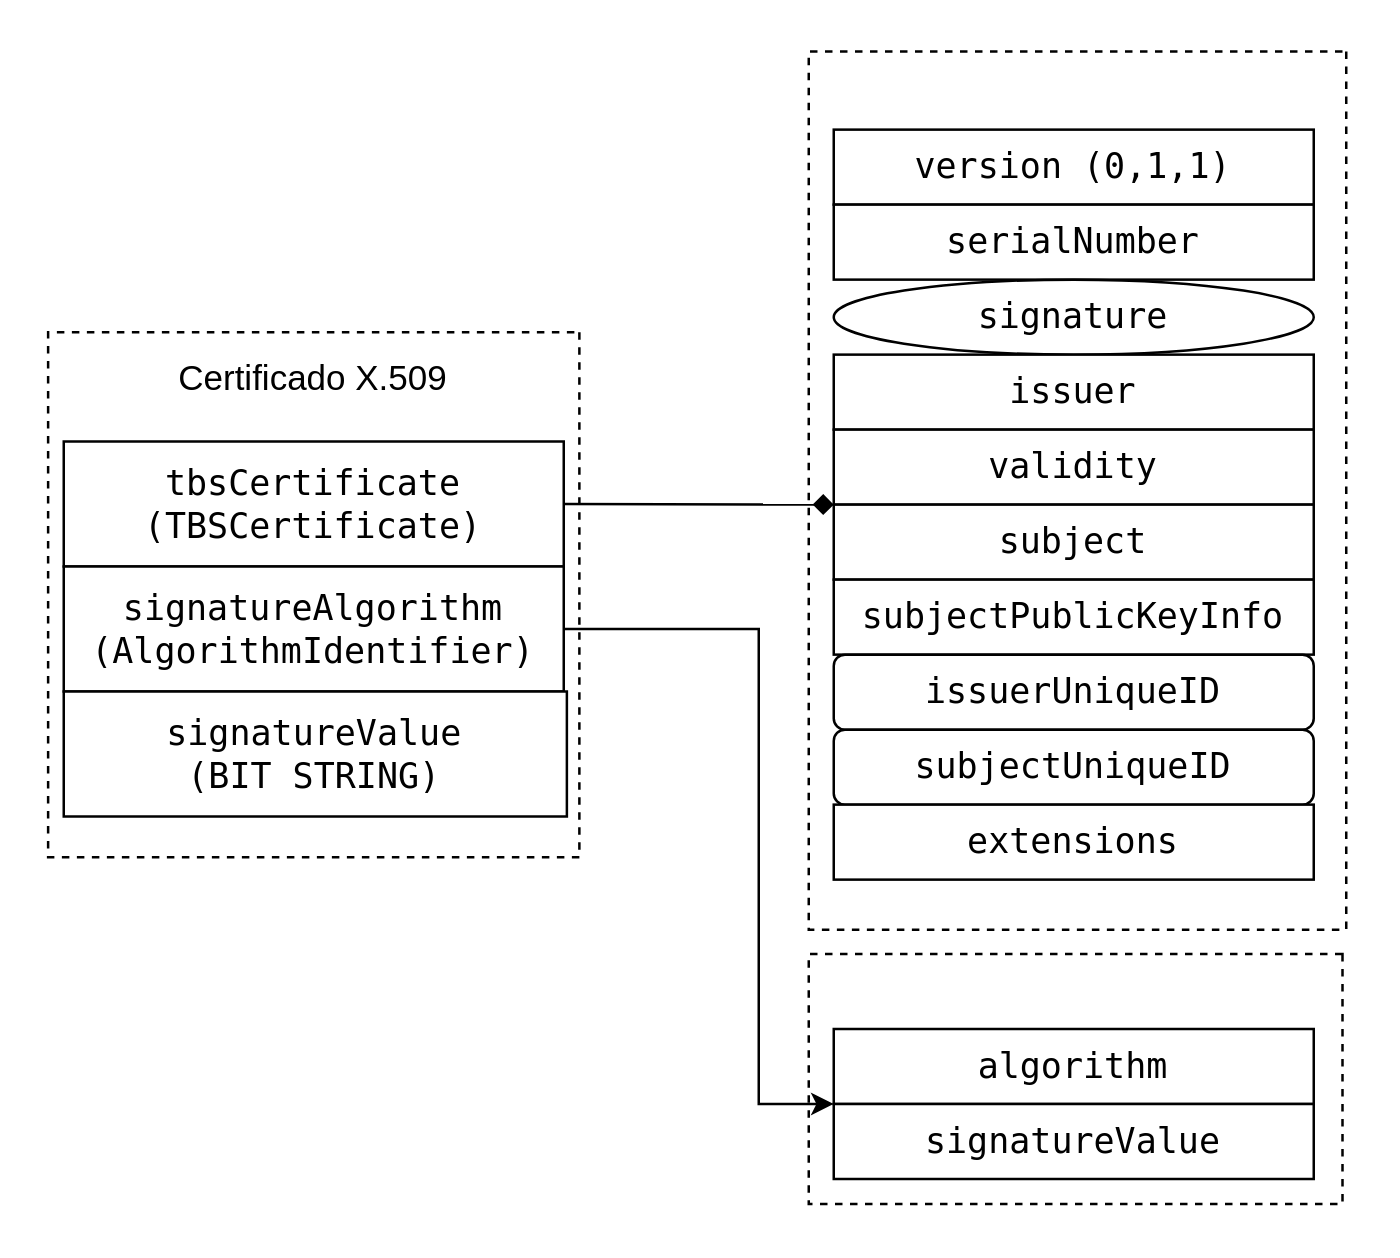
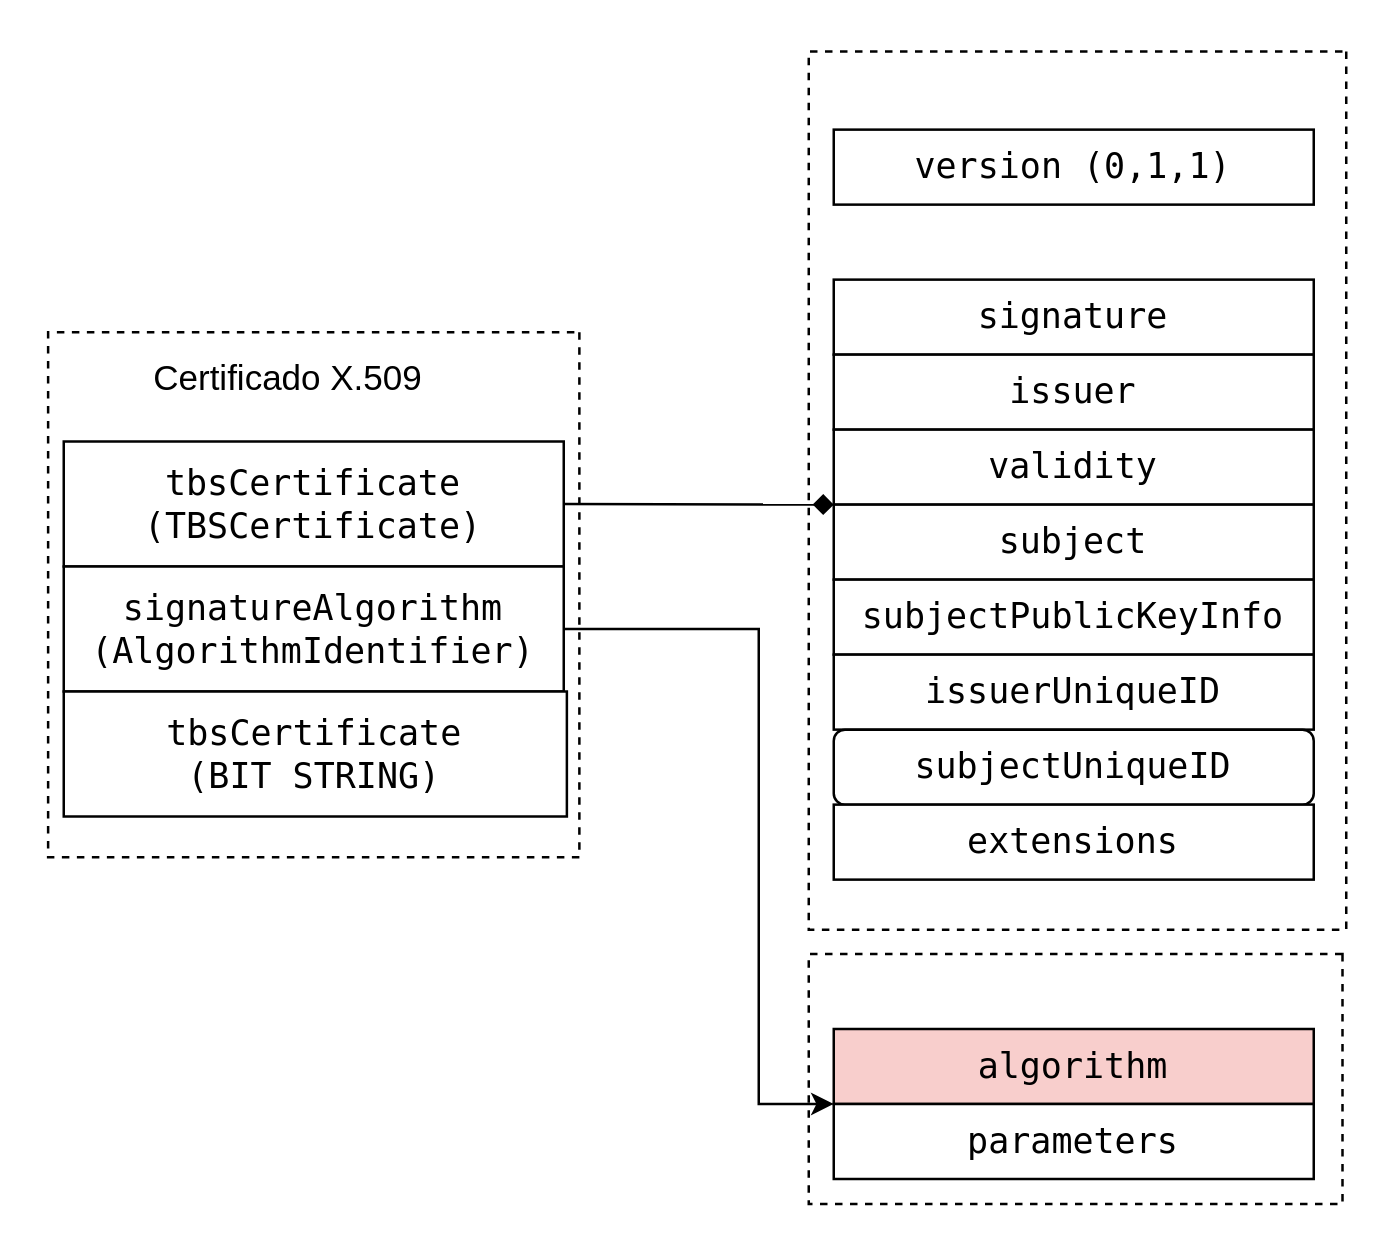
node "serialNumber": removed
node "signature": shape ellipse -> rectangle
node "Certificado X.509": moved (314, 379) -> (289, 379)
node "issuerUniqueID": shape rounded rectangle -> rectangle
node "signatureValue (BIT STRING)": label "signatureValue (BIT STRING)" -> "tbsCertificate (BIT STRING)"
node "algorithm": fillcolor #ffffff -> #f8cecc
node "signatureValue": label "signatureValue" -> "parameters"
